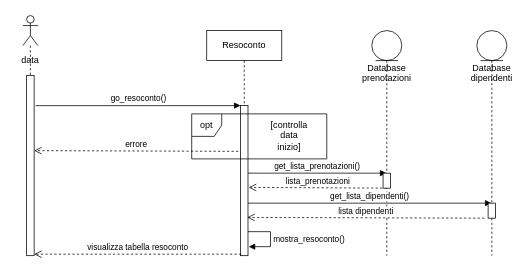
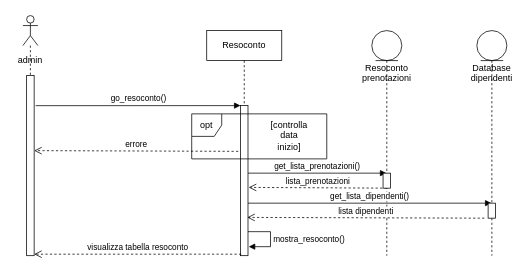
node "data": label "data" -> "admin"
node "Database prenotazioni": label "Database prenotazioni" -> "Resoconto prenotazioni"
